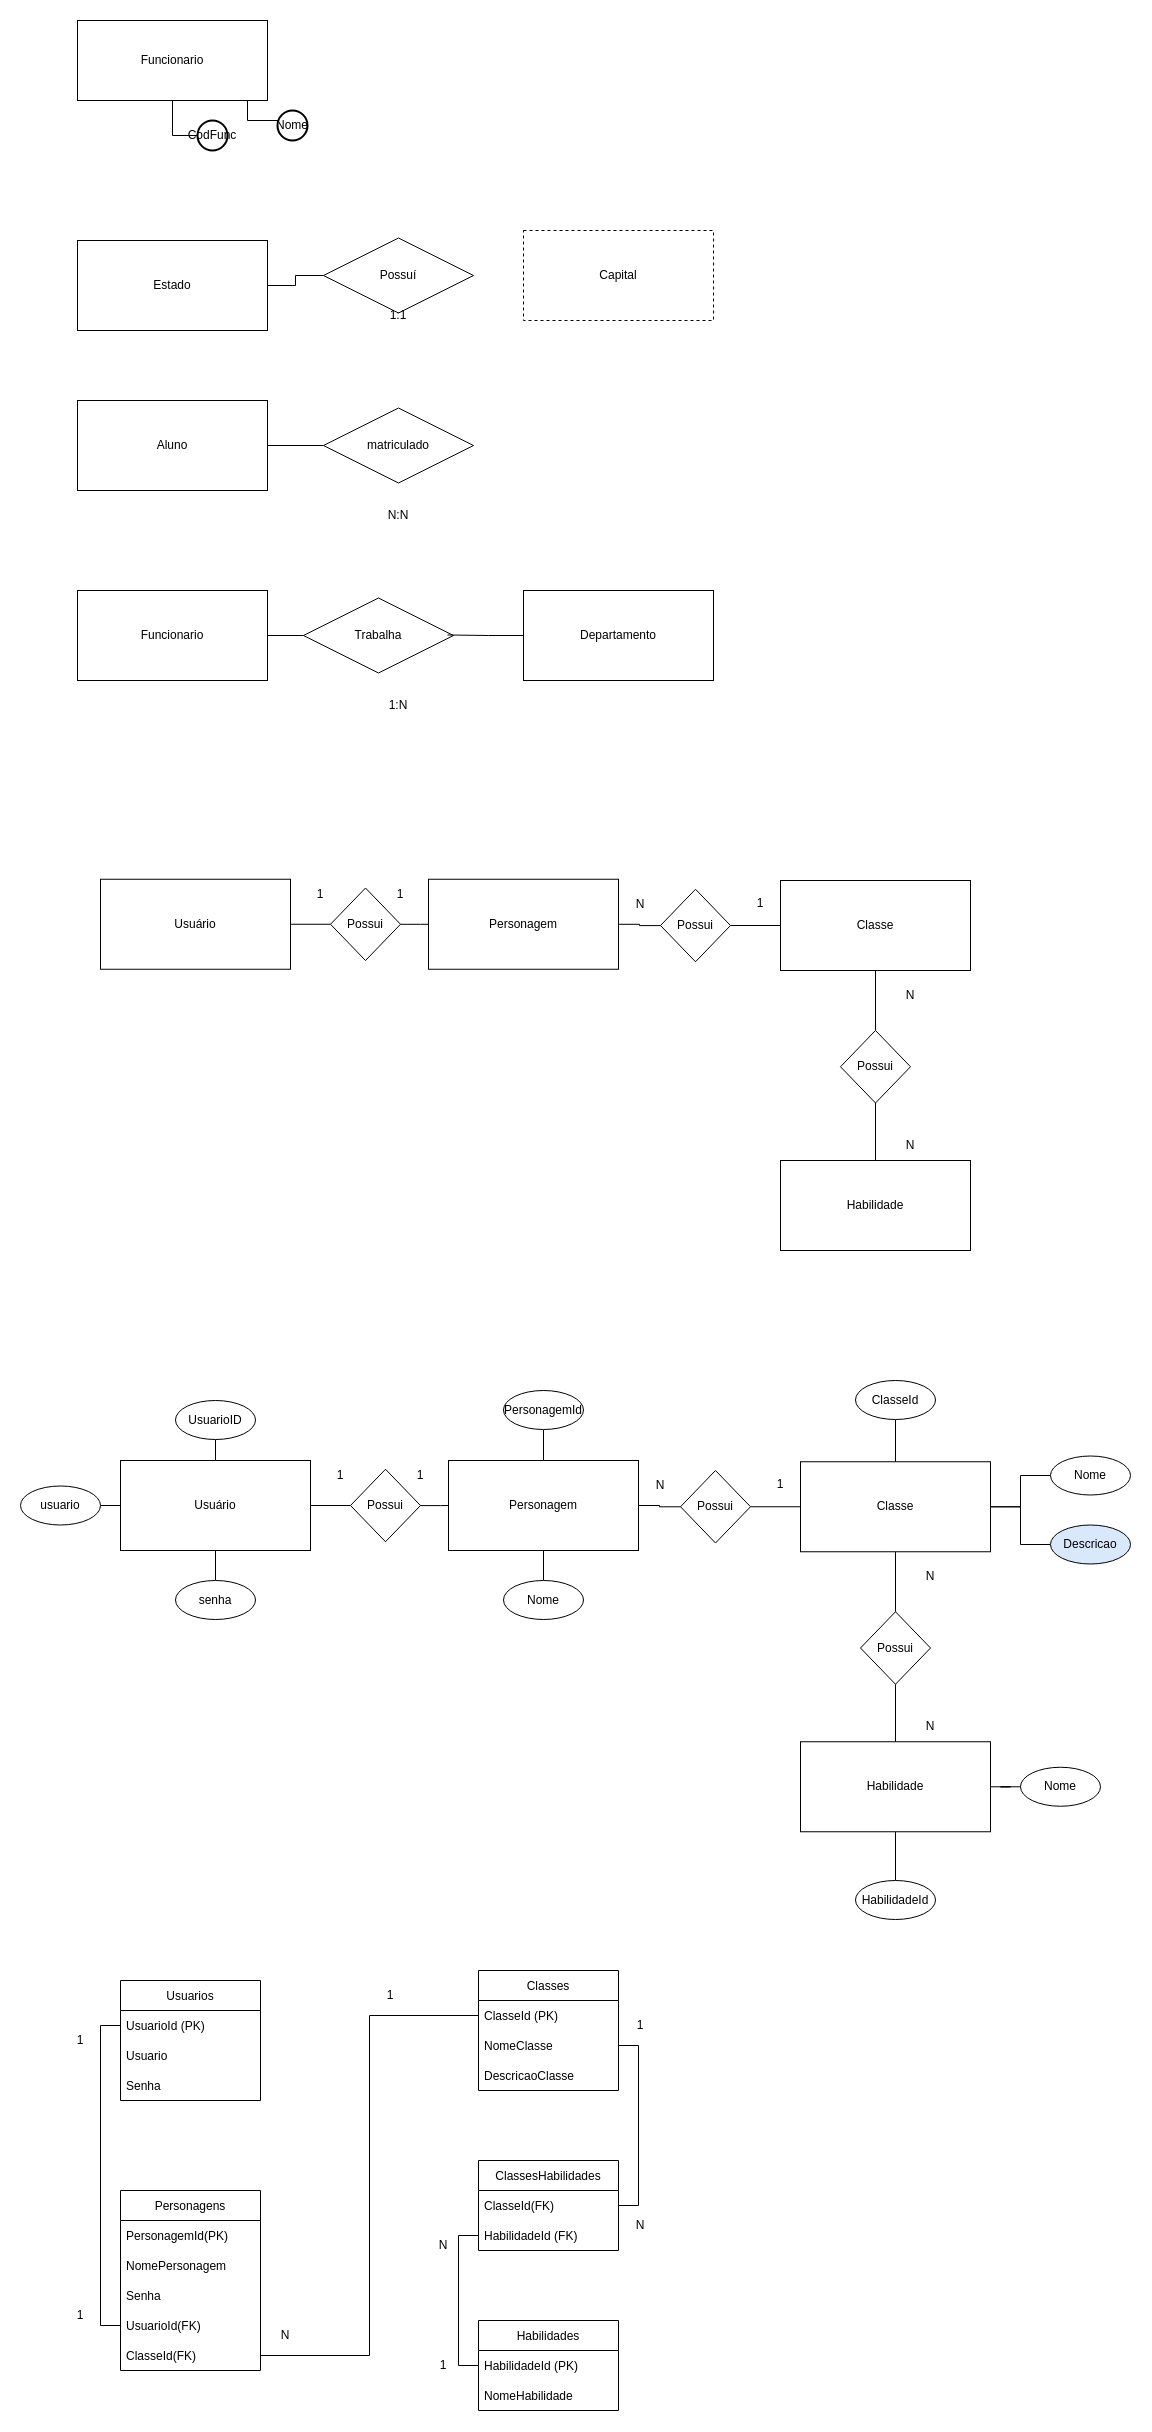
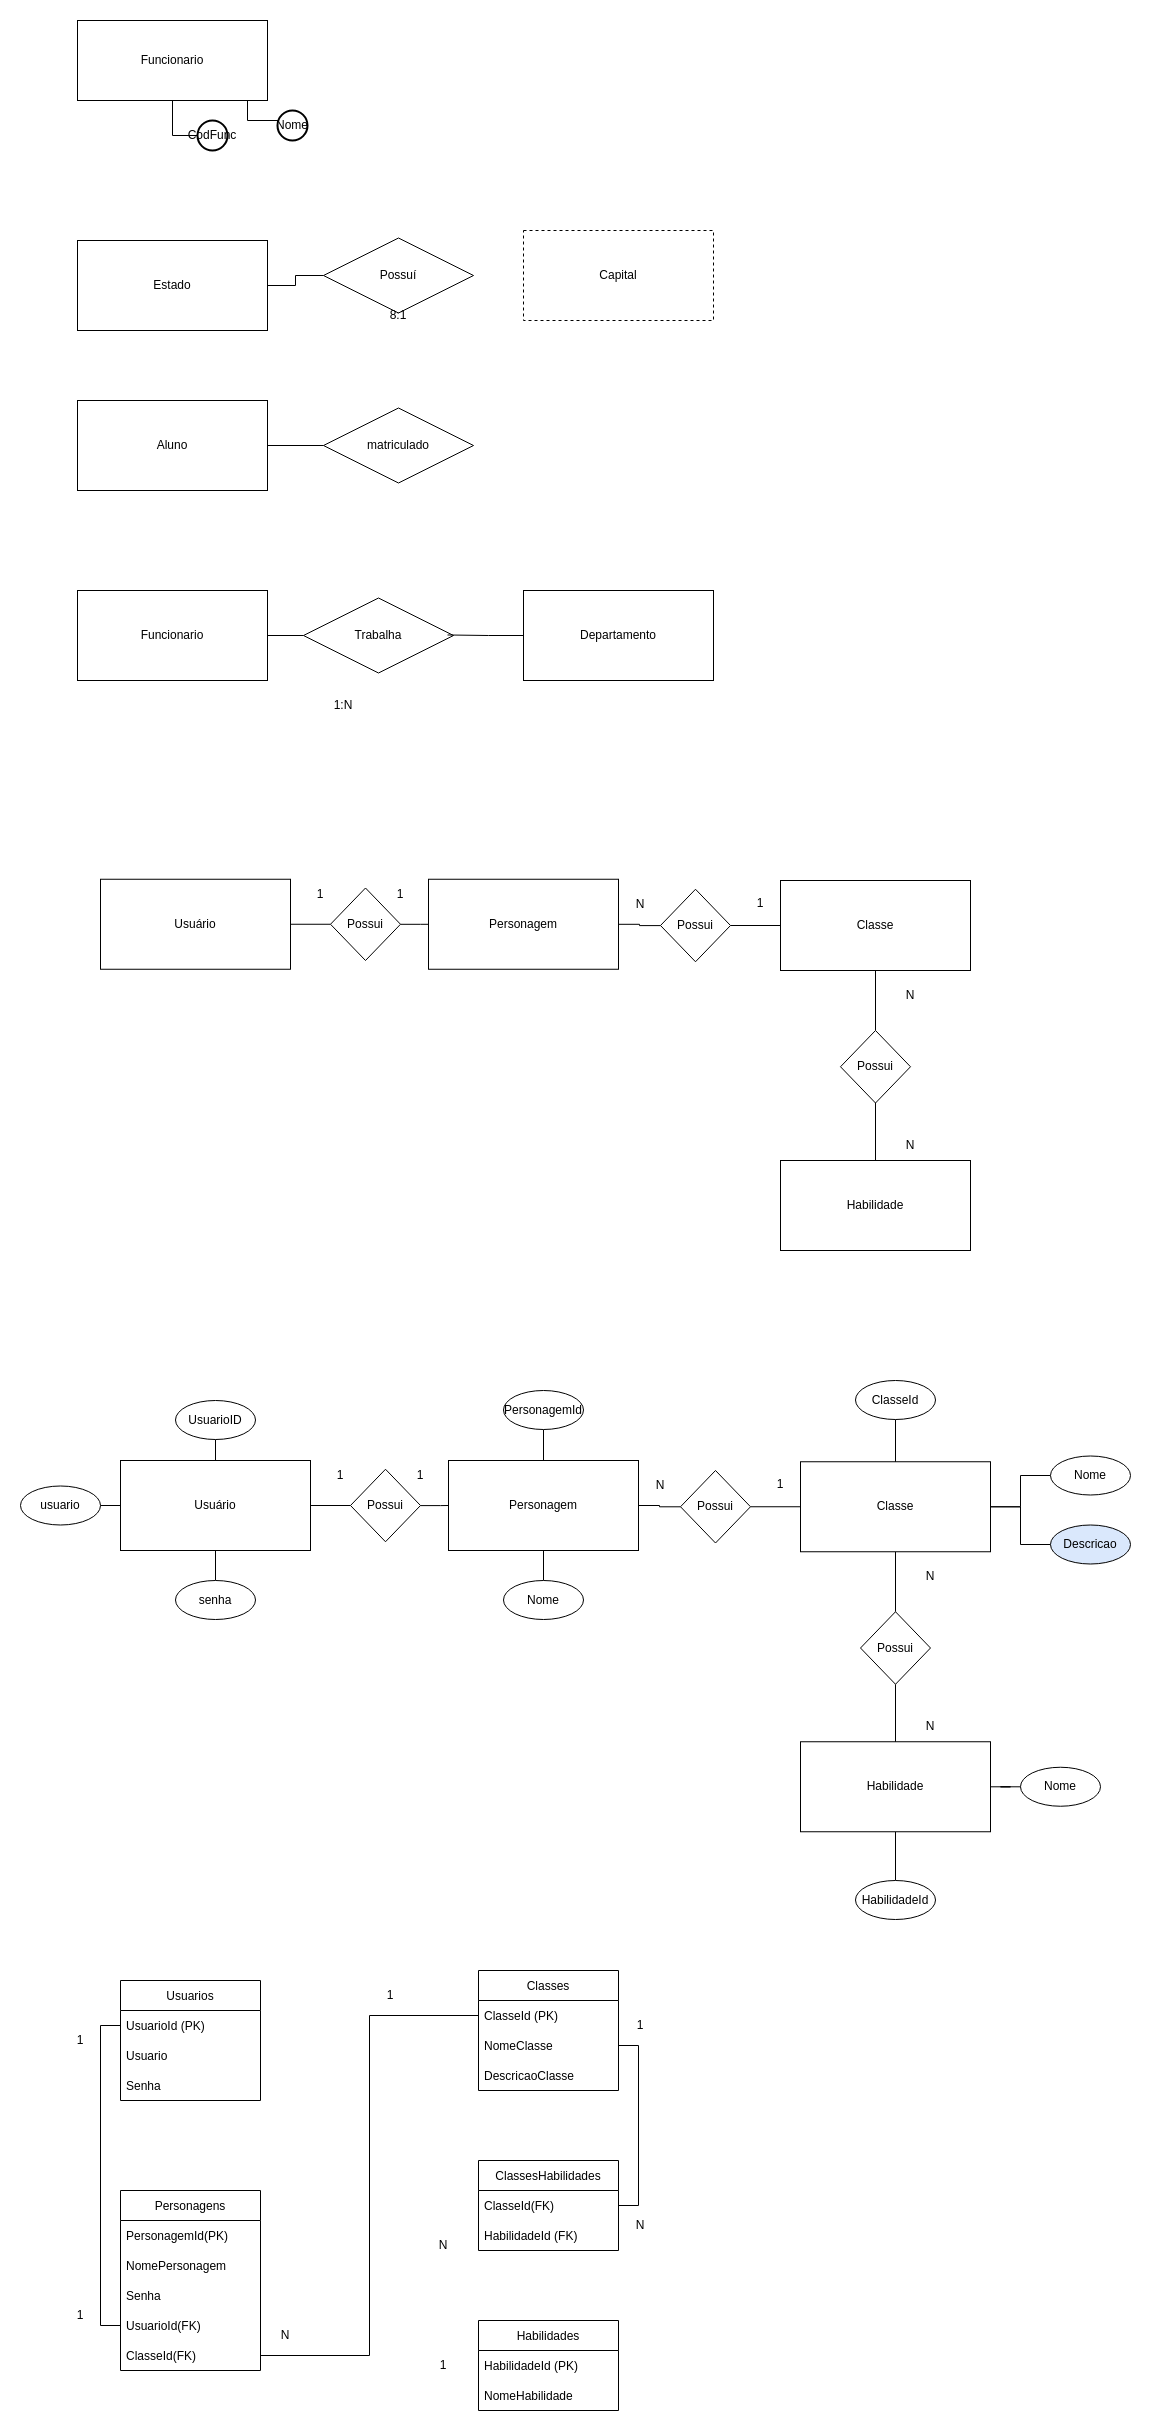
node "1:1": label "1:1" -> "8:1"
node "N:N": removed
node "1:N": moved (399, 706) -> (344, 706)
edge "HabilidadeId (FK)" -- "HabilidadeId (PK)": removed
